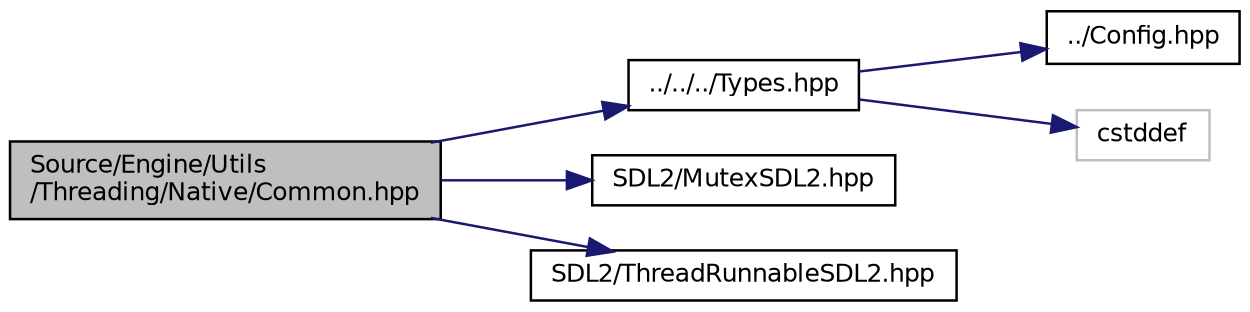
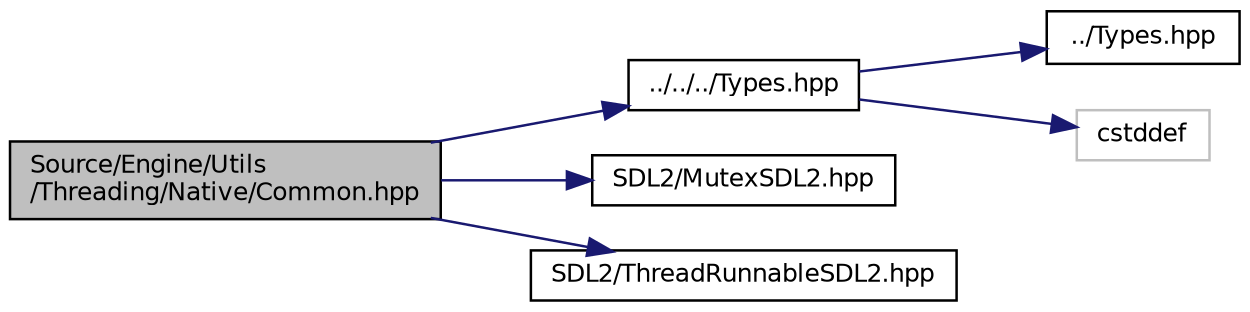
node "../Config.hpp": label "../Config.hpp" -> "../Types.hpp"
